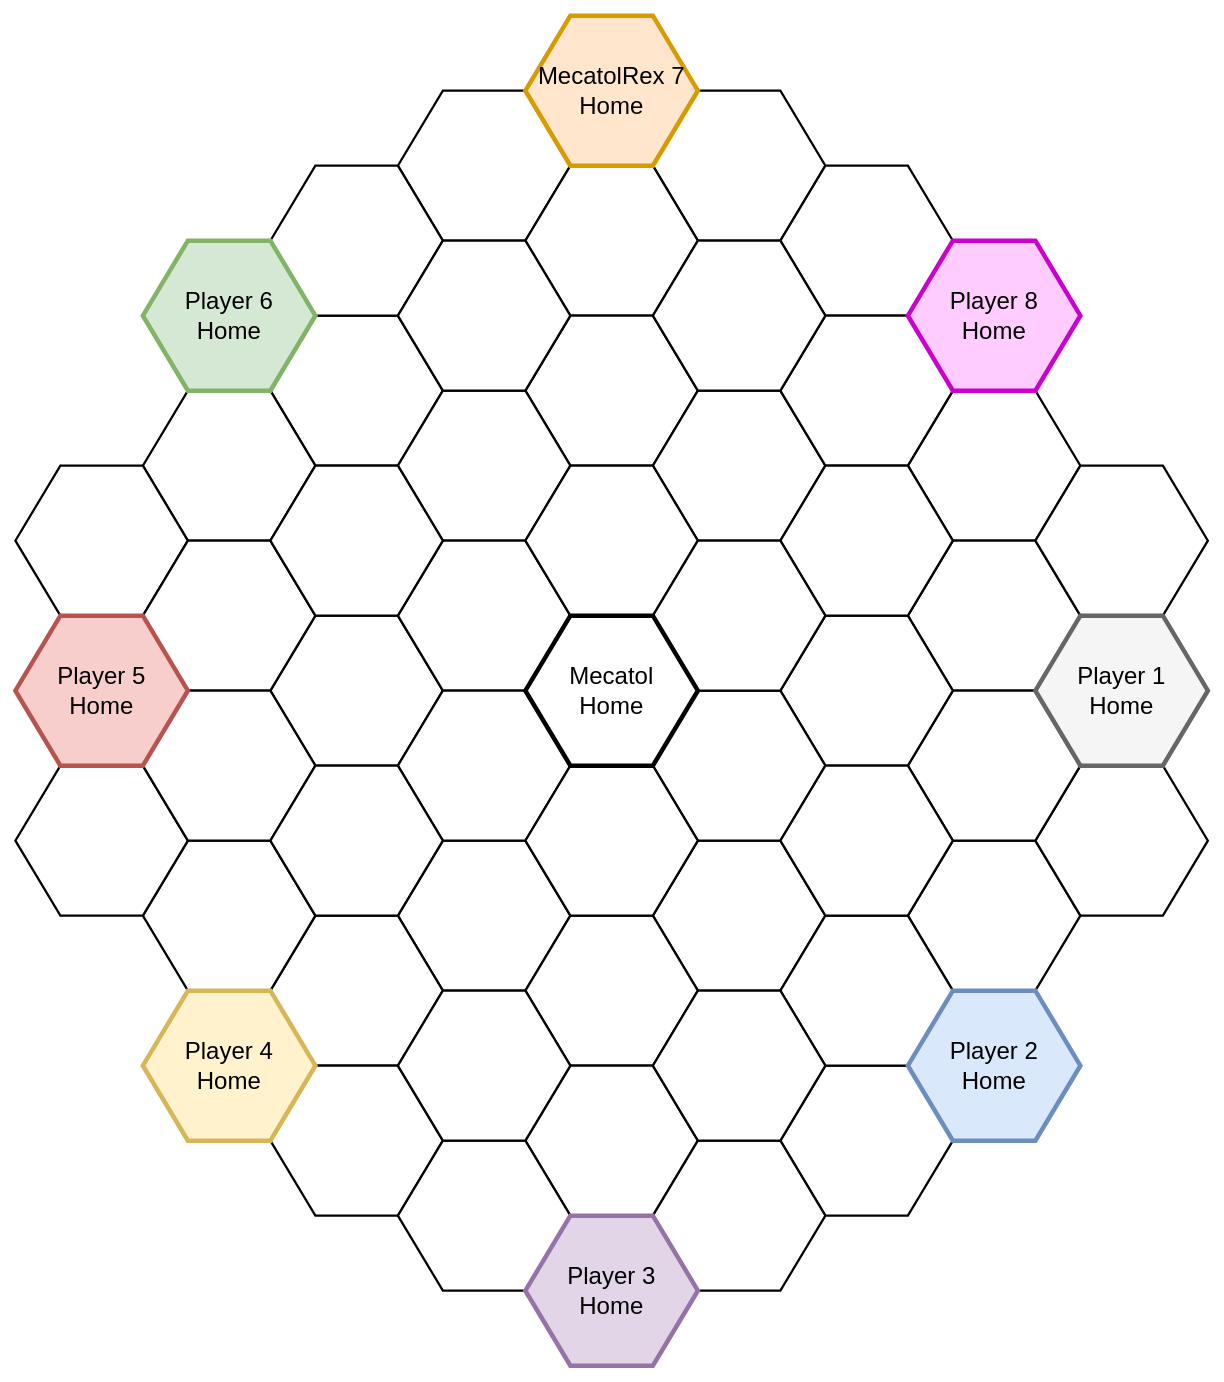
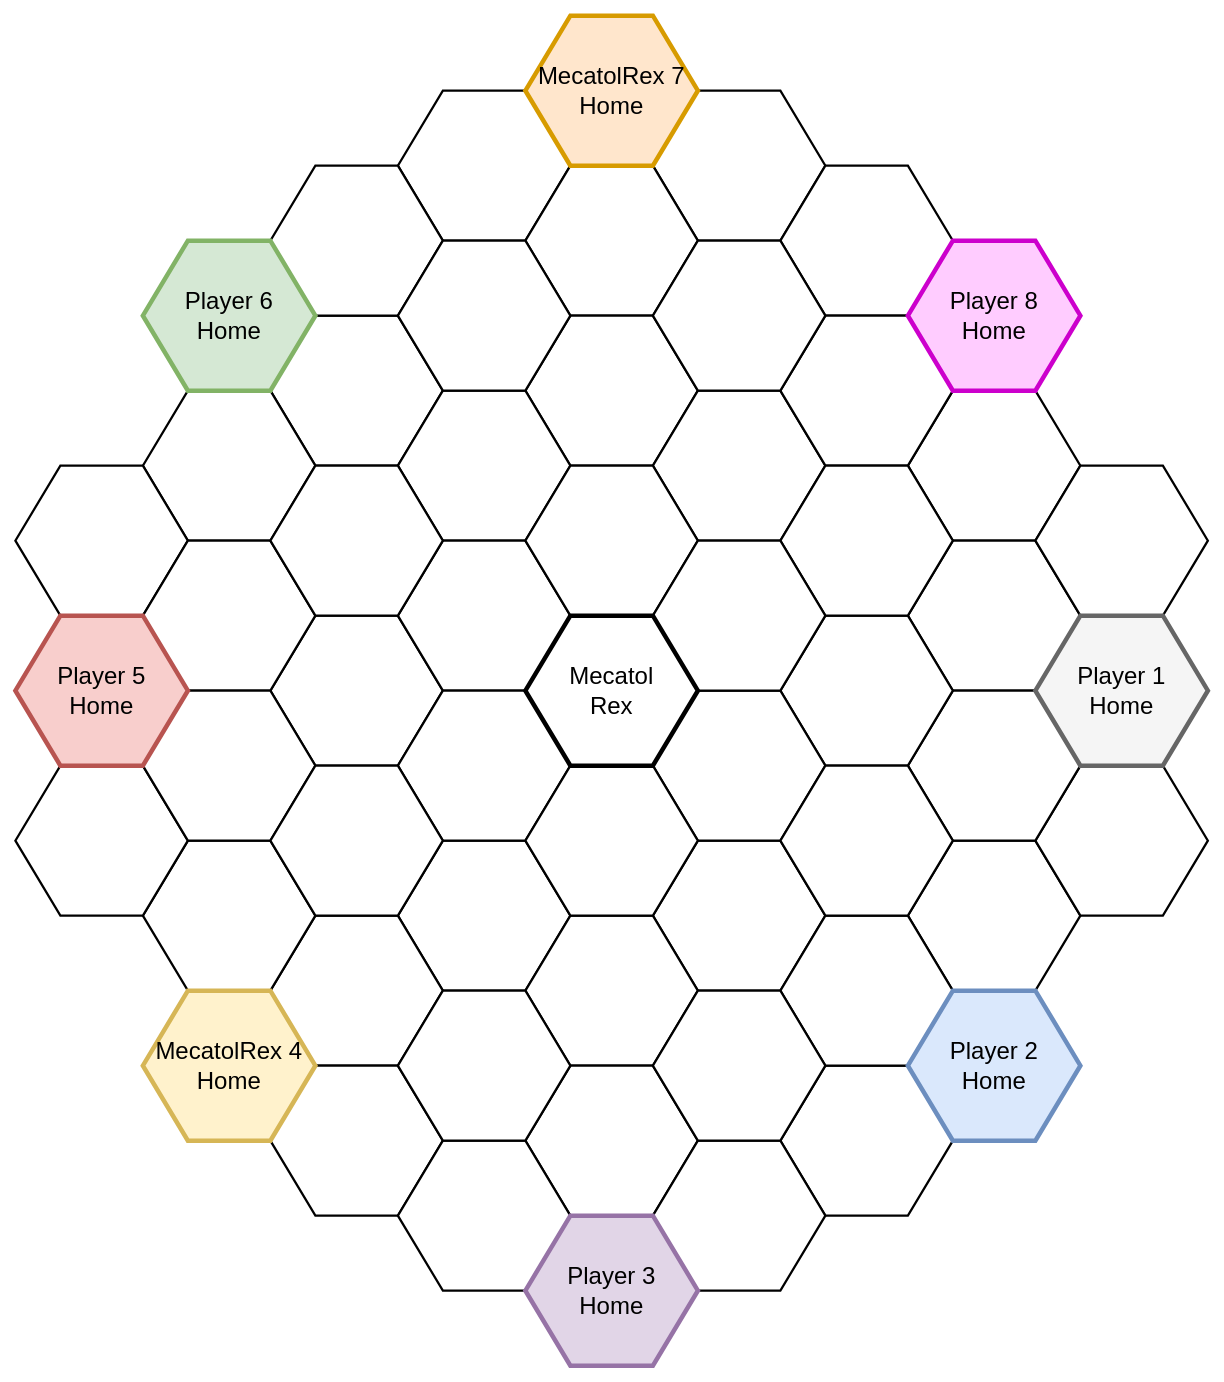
node "MecatolHome": label "MecatolHome" -> "MecatolRex"
node "Player 4Home": label "Player 4Home" -> "MecatolRex 4Home"
